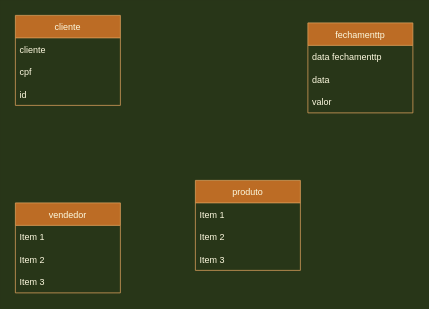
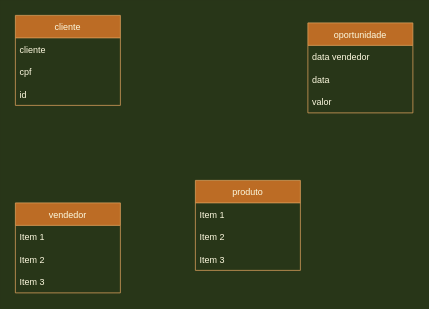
node "fechamenttp": label "fechamenttp" -> "oportunidade"
node "data fechamenttp": label "data fechamenttp" -> "data vendedor"
